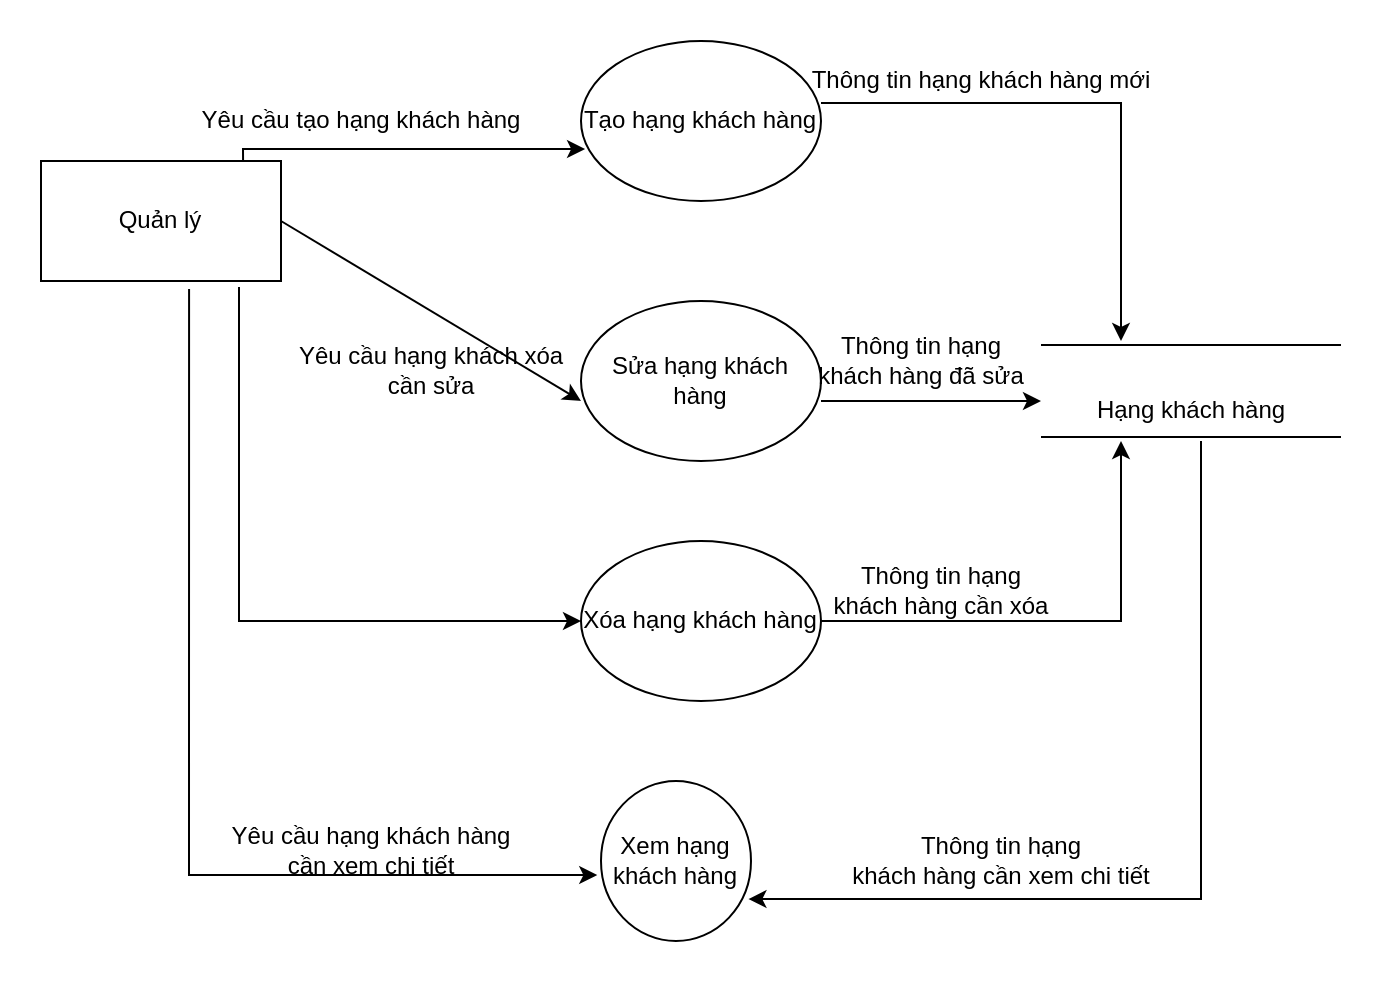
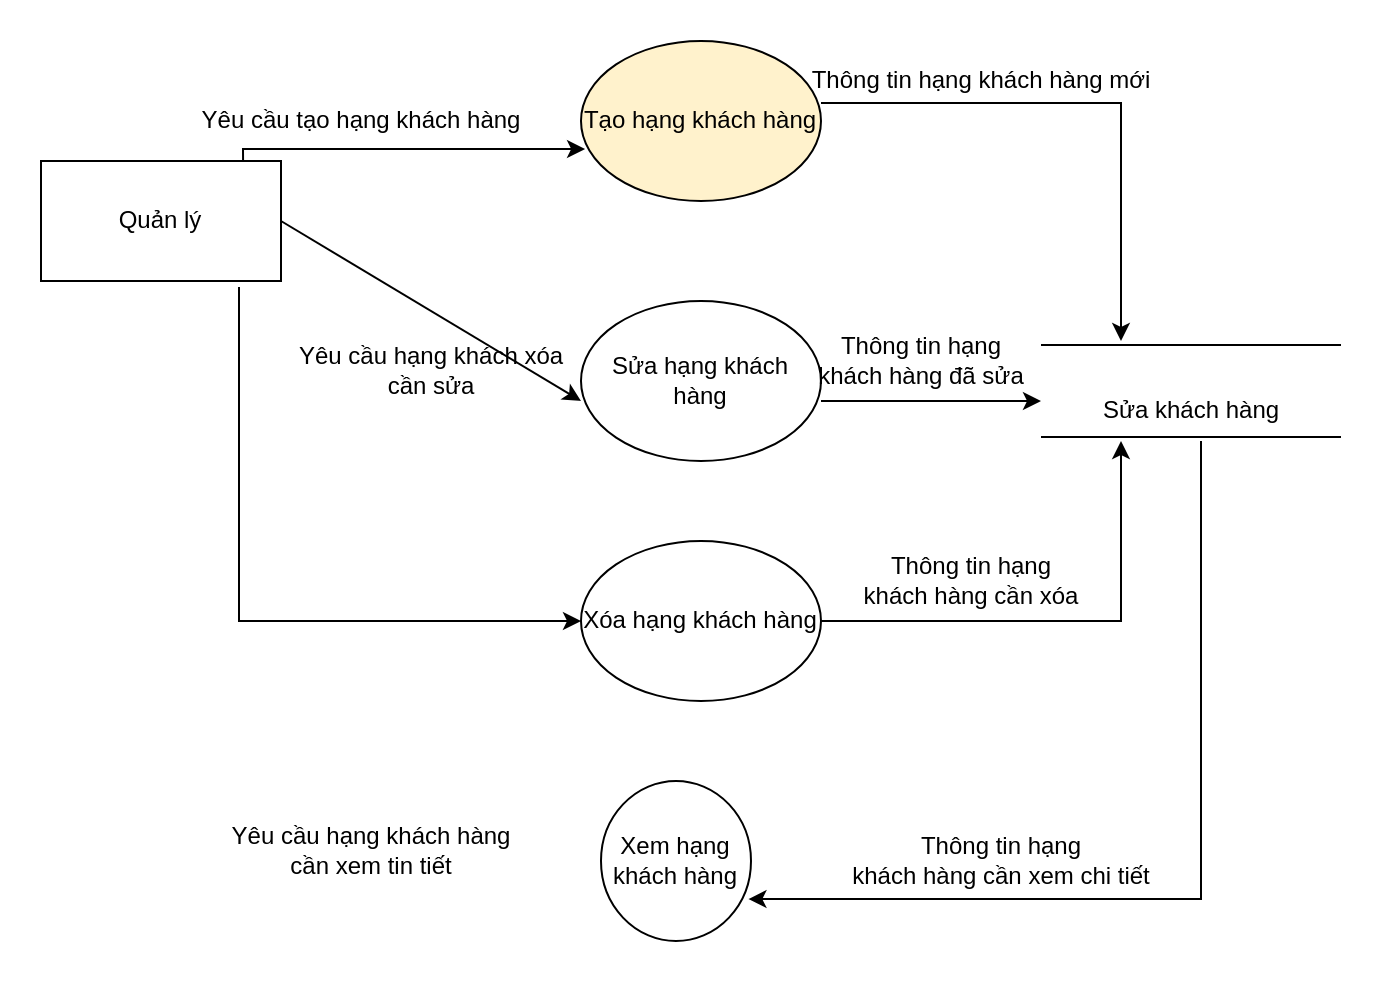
node "Tạo hạng khách hàng": fillcolor #ffffff -> #fff2cc
node "Hạng khách hàng": label "Hạng khách hàng" -> "Sửa khách hàng"
node "Thông tin hạng khách hàng cần xóa": moved (941, 591) -> (971, 581)
edge "Quản lý" -> "Xem hạng khách hàng": removed
node "Yêu cầu hạng khách hàng cần xem chi tiết": label "Yêu cầu hạng khách hàng cần xem chi tiết" -> "Yêu cầu hạng khách hàng cần xem tin tiết"
